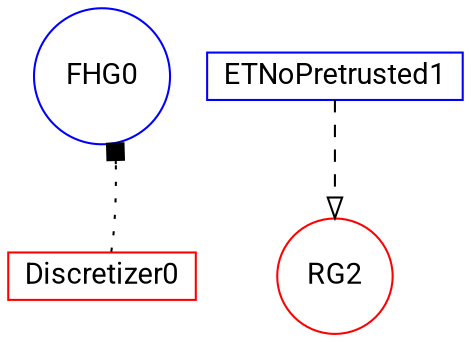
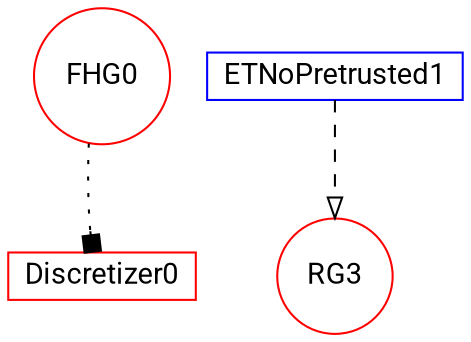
node "FHG0": color blue -> red
edge "Discretizer0" -> "FHG0": reversed
node "RG2": label "RG2" -> "RG3"
